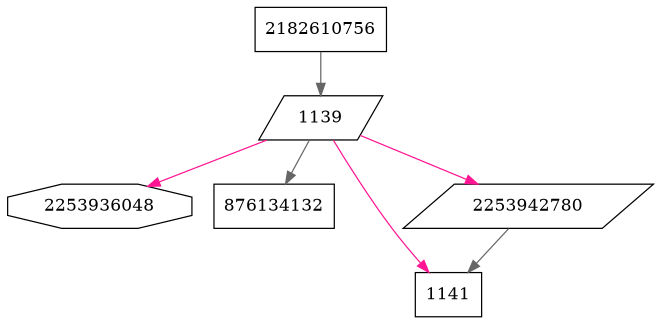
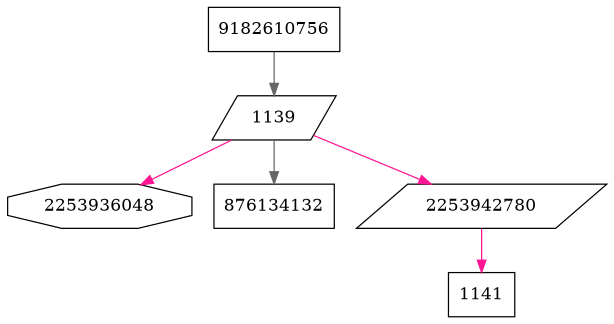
node "2182610756": label "2182610756" -> "9182610756"
edge "1139" -> "1141": removed
edge "2253942780" -> "1141": color gray40 -> deeppink
